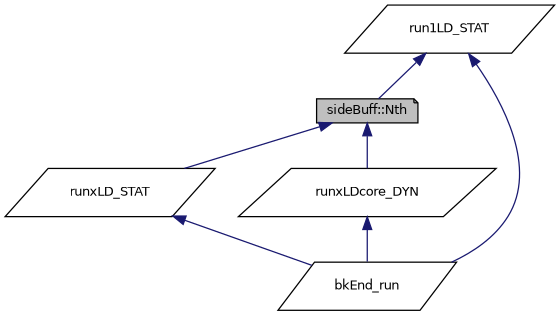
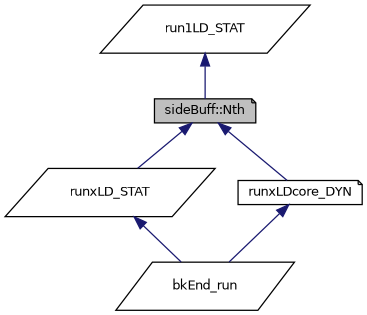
edge "bkEnd_run" -> "run1LD_STAT": removed
node "runxLDcore_DYN": shape parallelogram -> note
